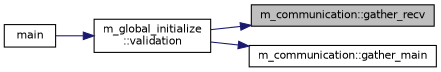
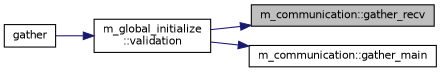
node "main": label "main" -> "gather"
